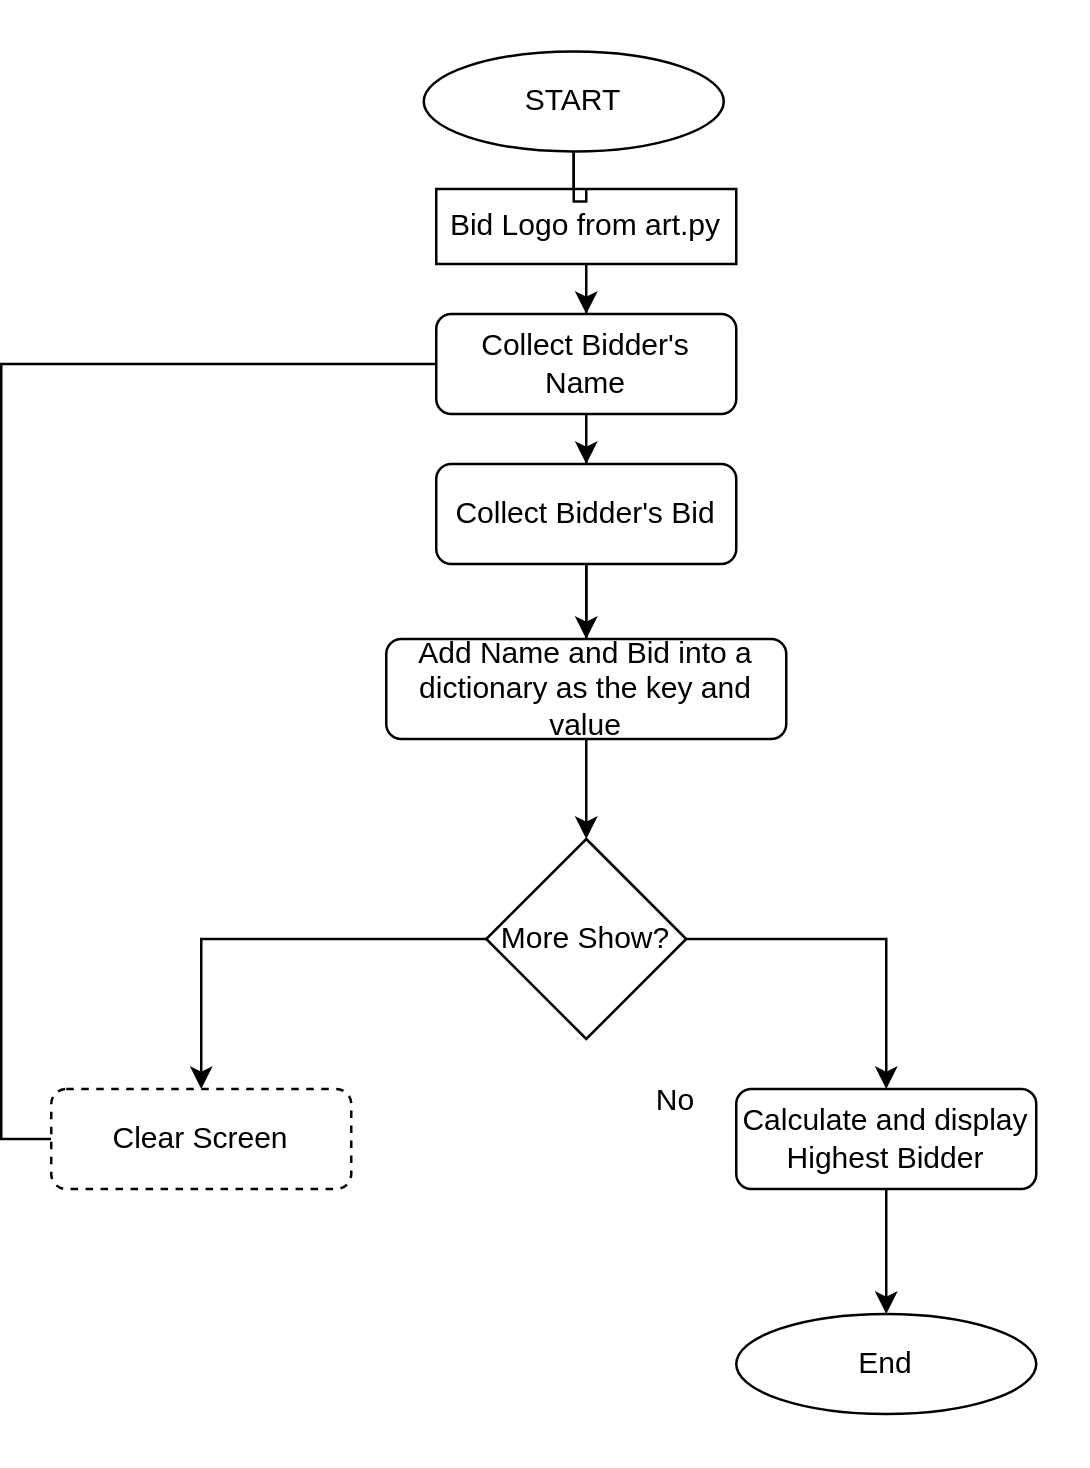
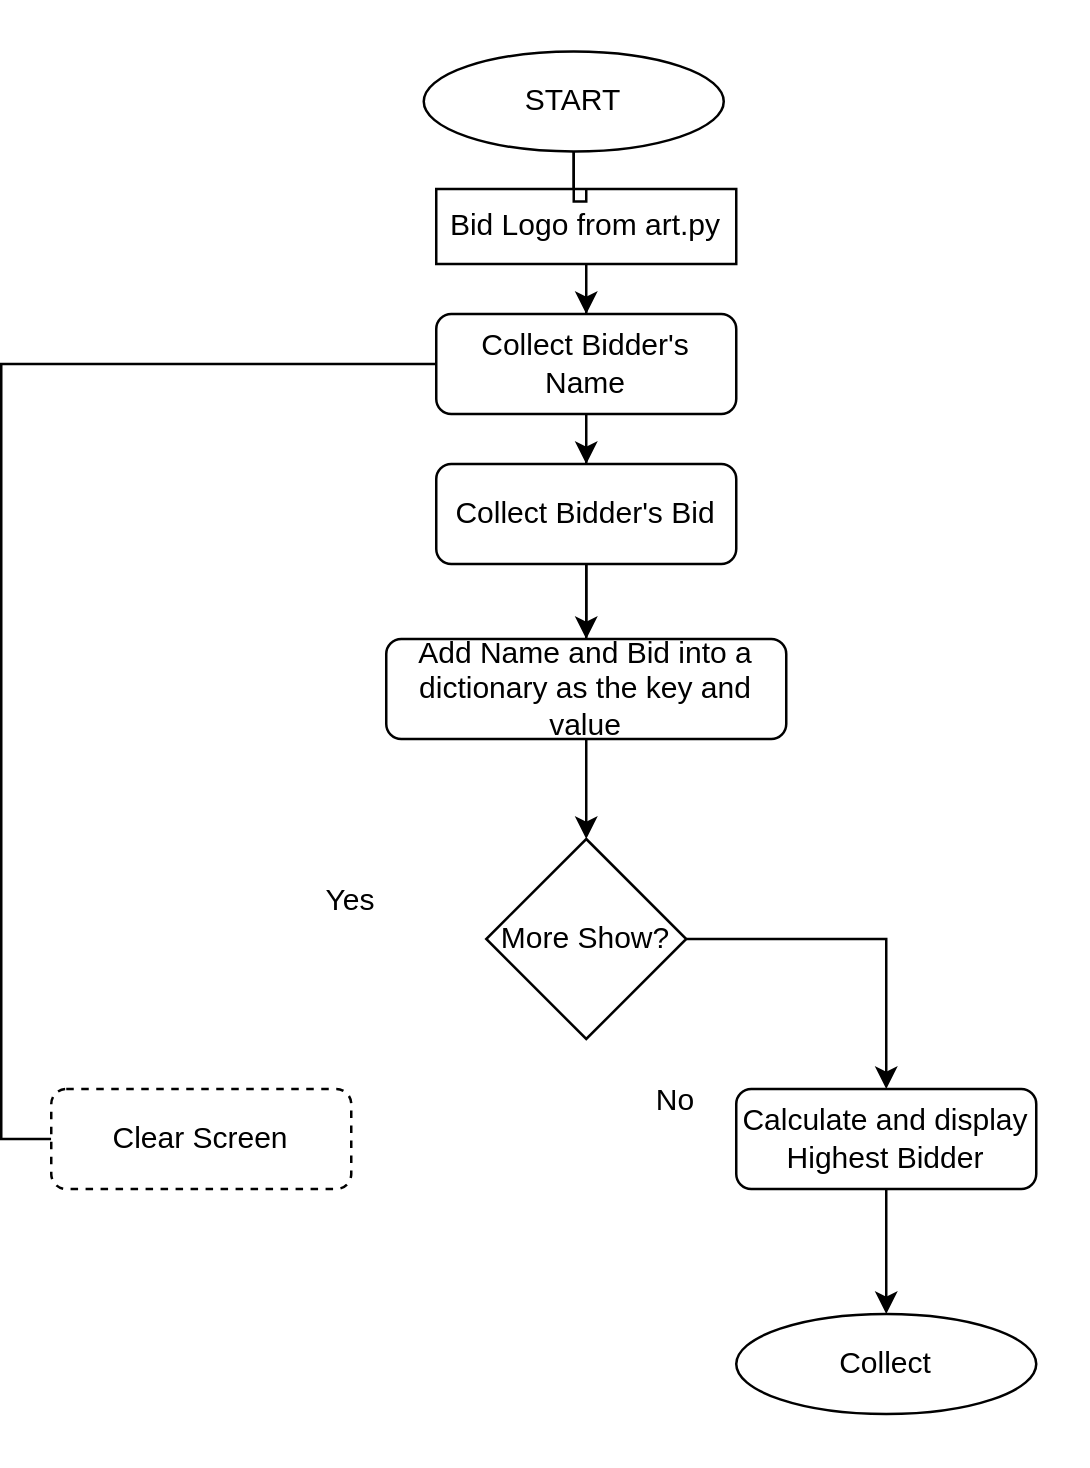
node "Yes": added
edge "More Show?" -> "Clear Screen": removed
node "End": label "End" -> "Collect"
